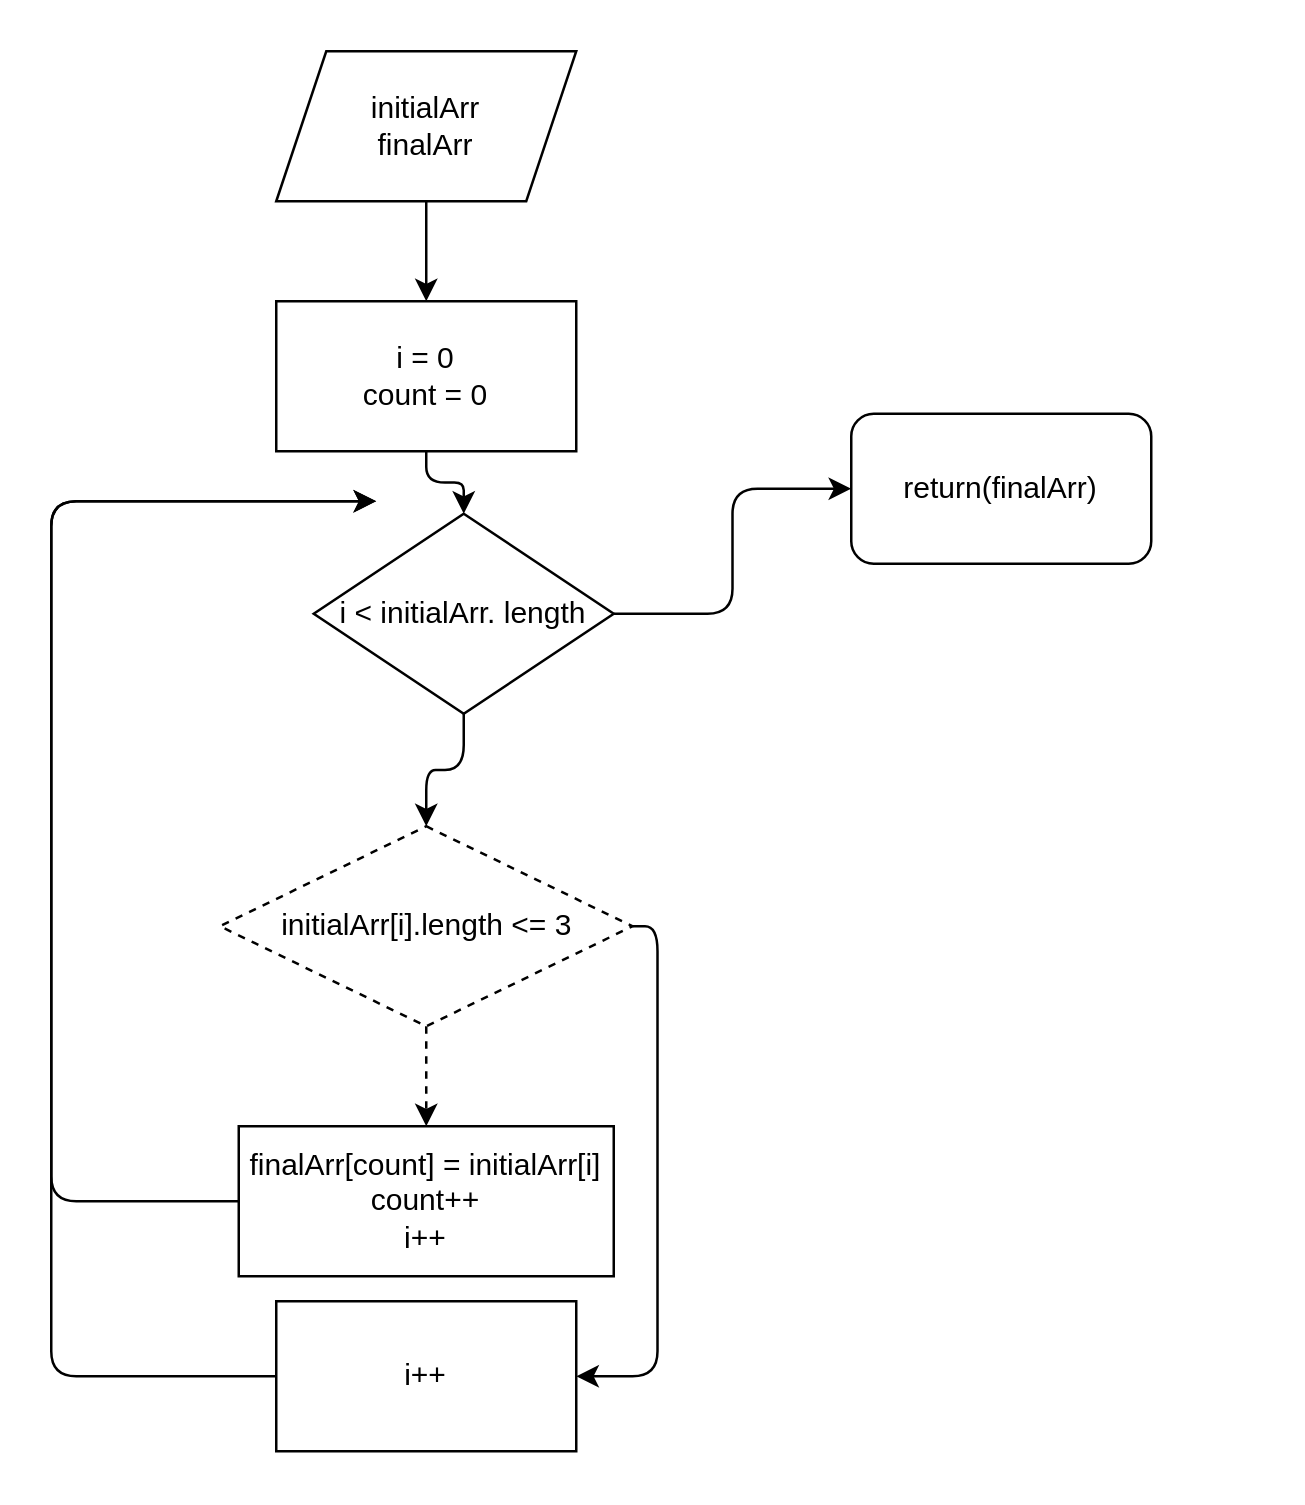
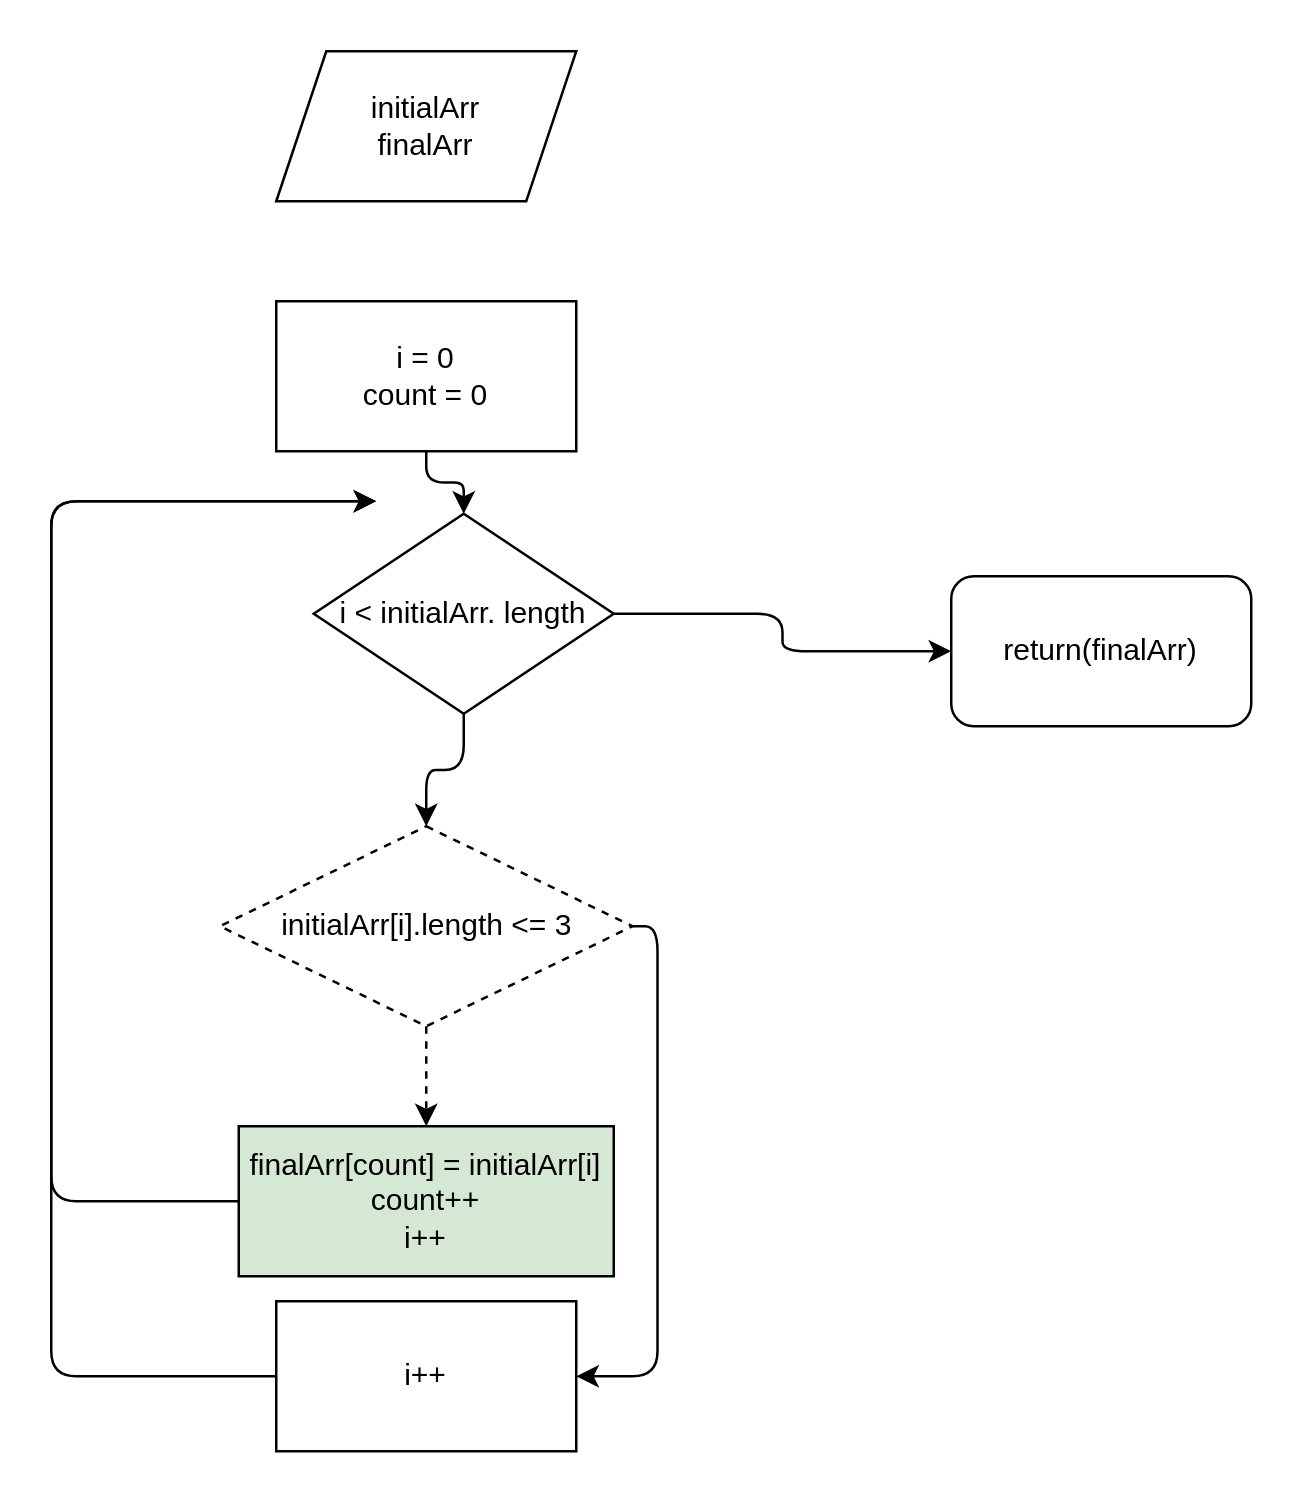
edge "initialArr finalArr" -> "i = 0 count = 0": removed
node "return(finalArr)": moved (1001, 489) -> (1101, 651)
node "finalArr[count] = initialArr[i] count++ i++": fillcolor #ffffff -> #d5e8d4
